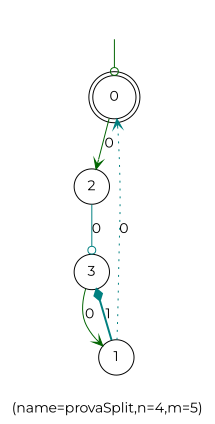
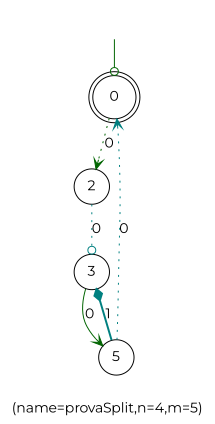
edge "0" -> "2": style solid -> dotted
edge "2" -> "3": style solid -> dotted
node "1": label "1" -> "5"
